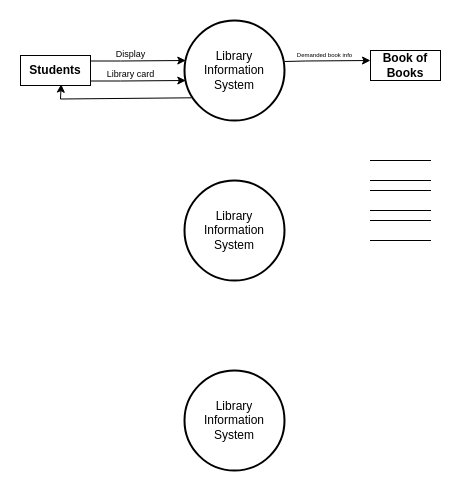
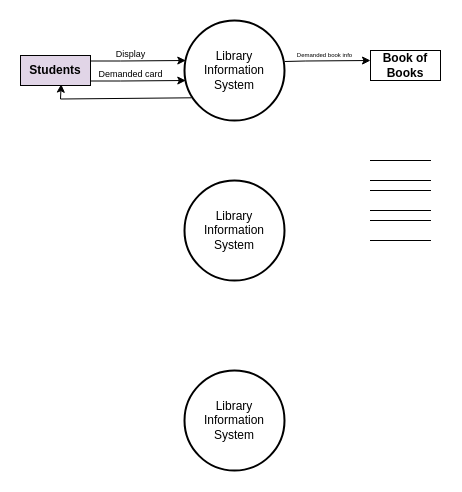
node "Students": fillcolor #ffffff -> #e1d5e7
node "Library card": label "Library card" -> "Demanded card"
